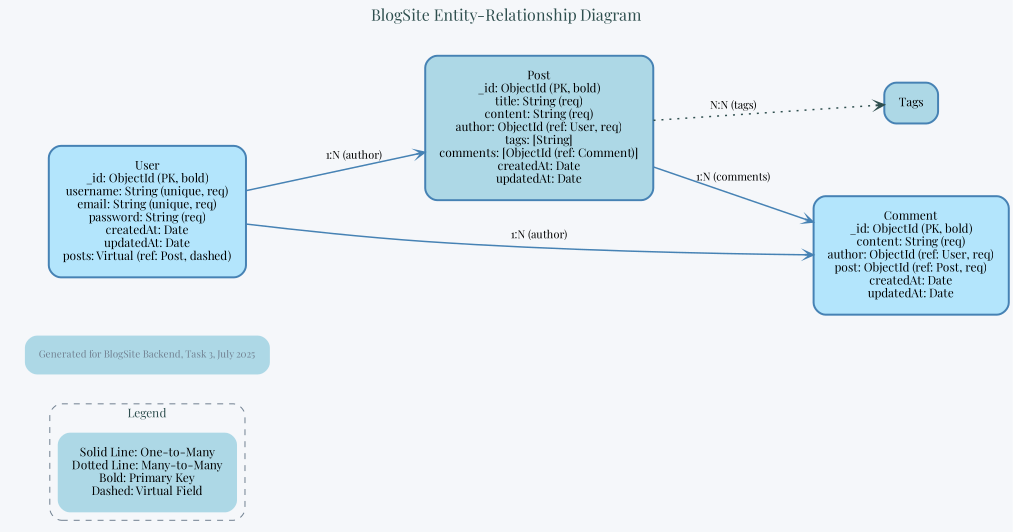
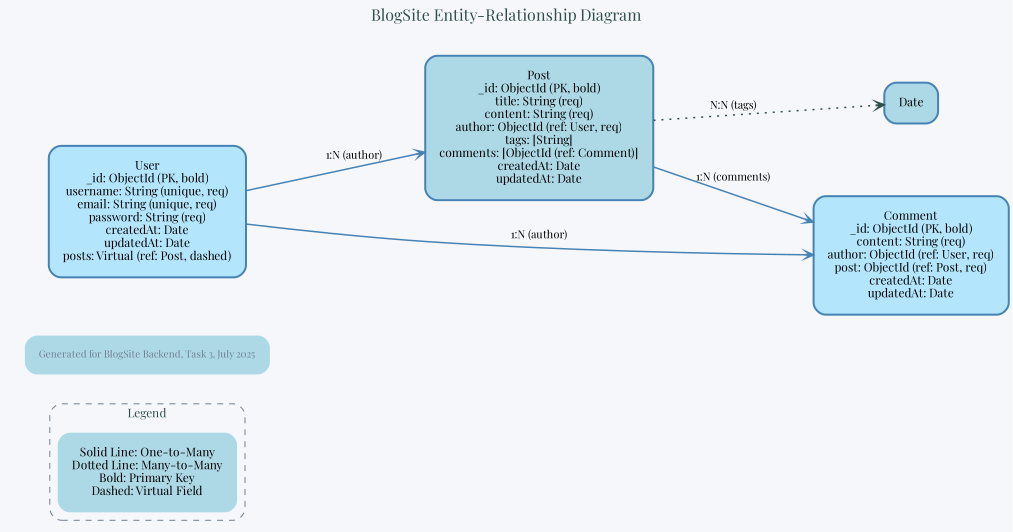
node "Tags": label "Tags" -> "Date"
